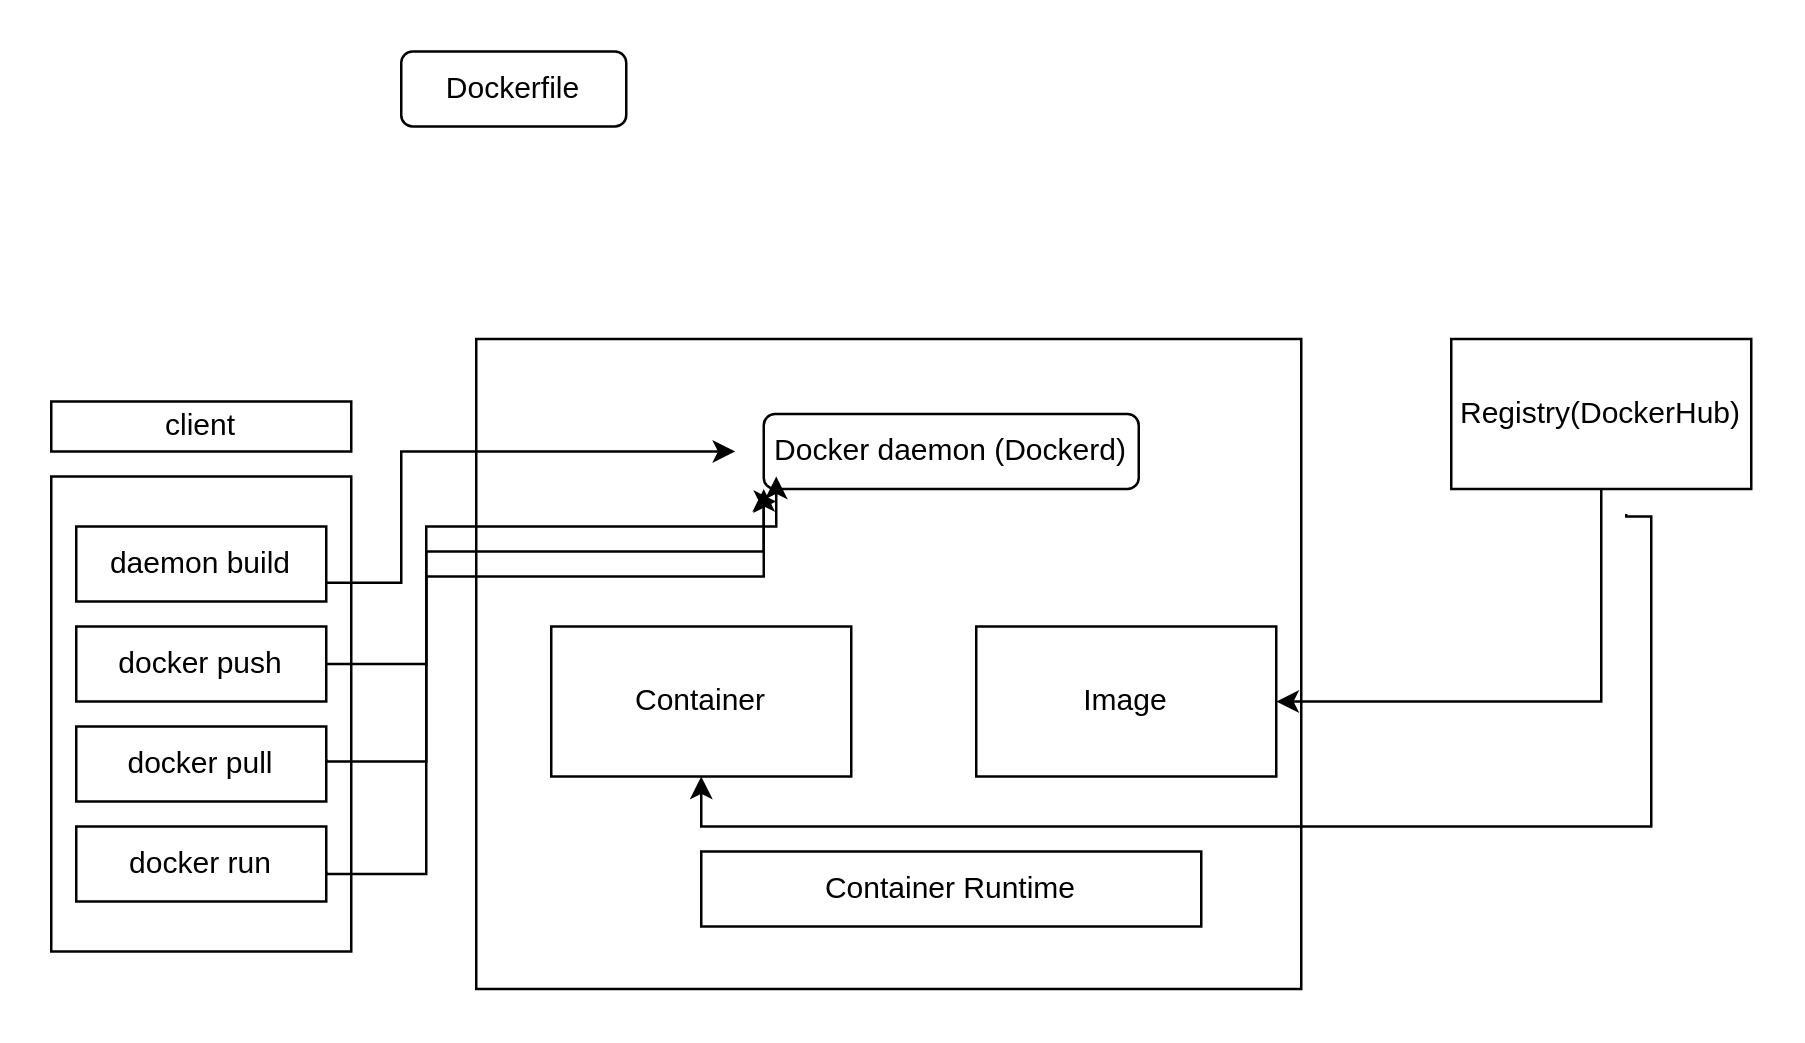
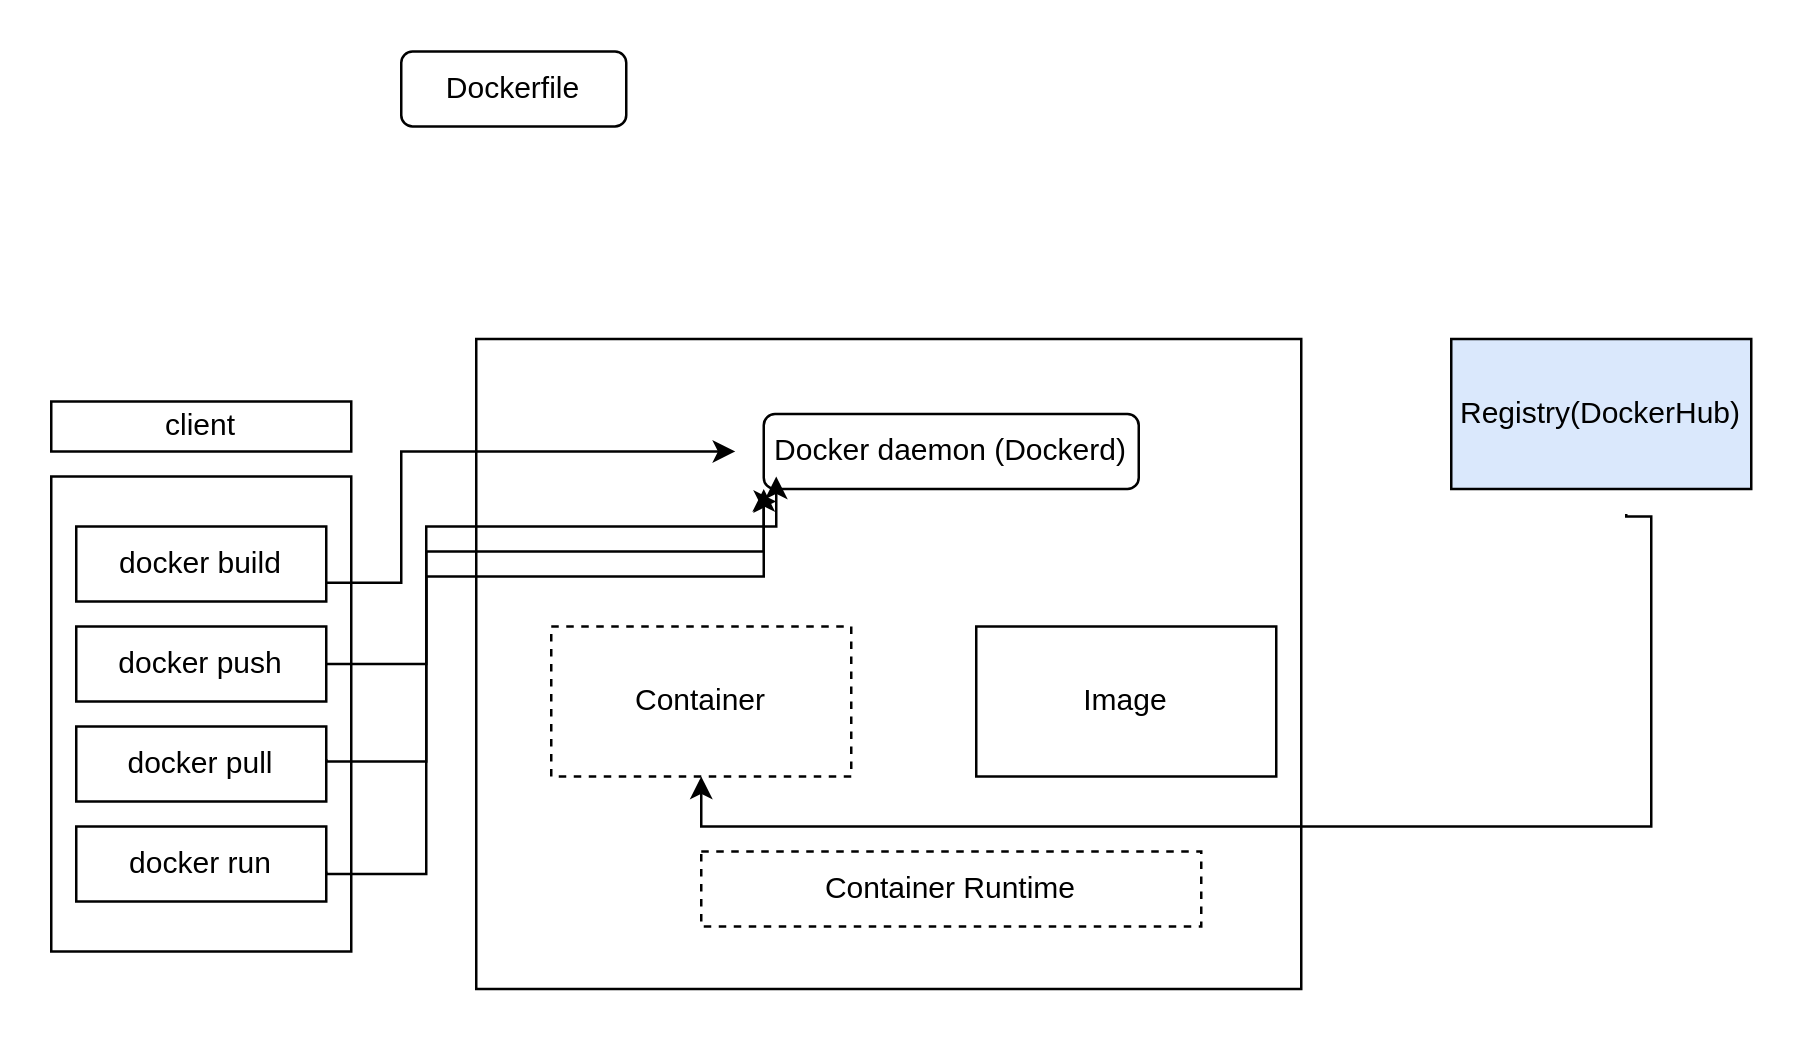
node "Registry(DockerHub)": fillcolor #ffffff -> #dae8fc
node "daemon build": label "daemon build" -> "docker build"
node "Container": style solid -> dashed
edge "Registry(DockerHub)" -> "Image": removed
node "Container Runtime": style solid -> dashed
